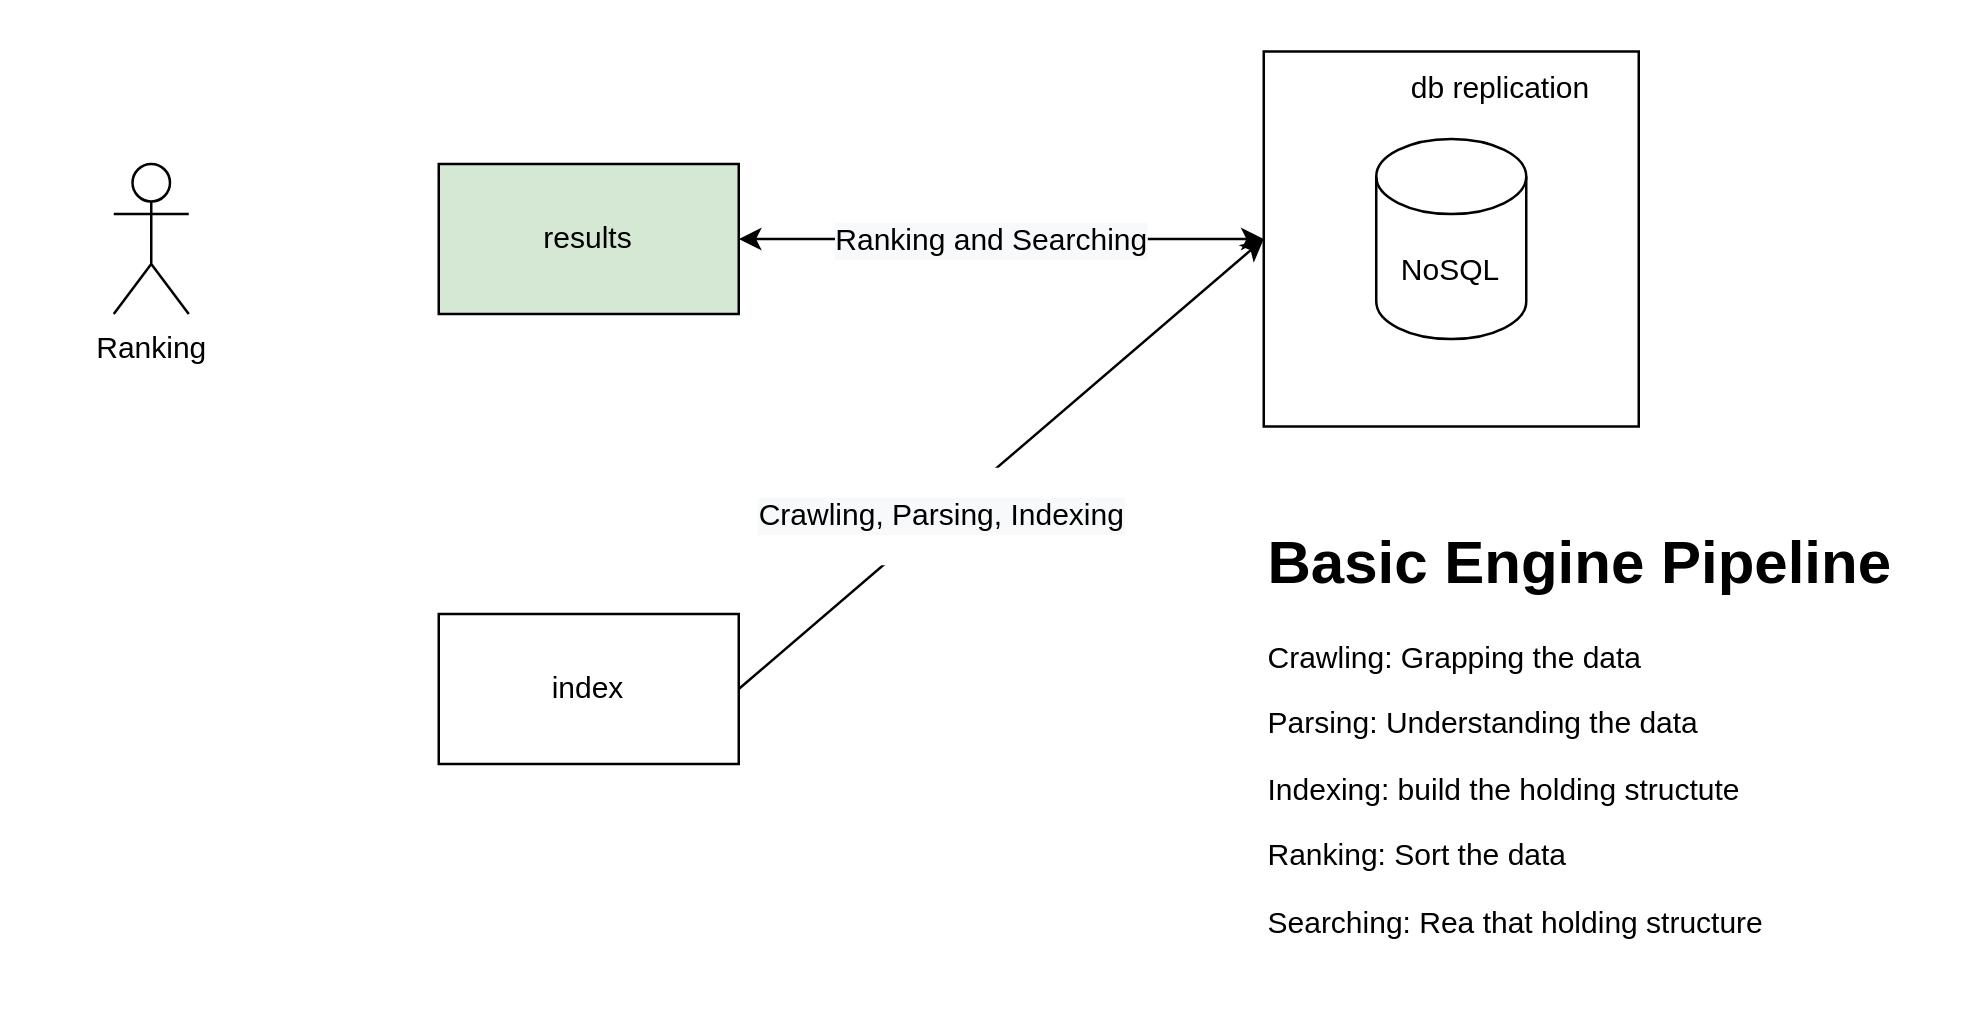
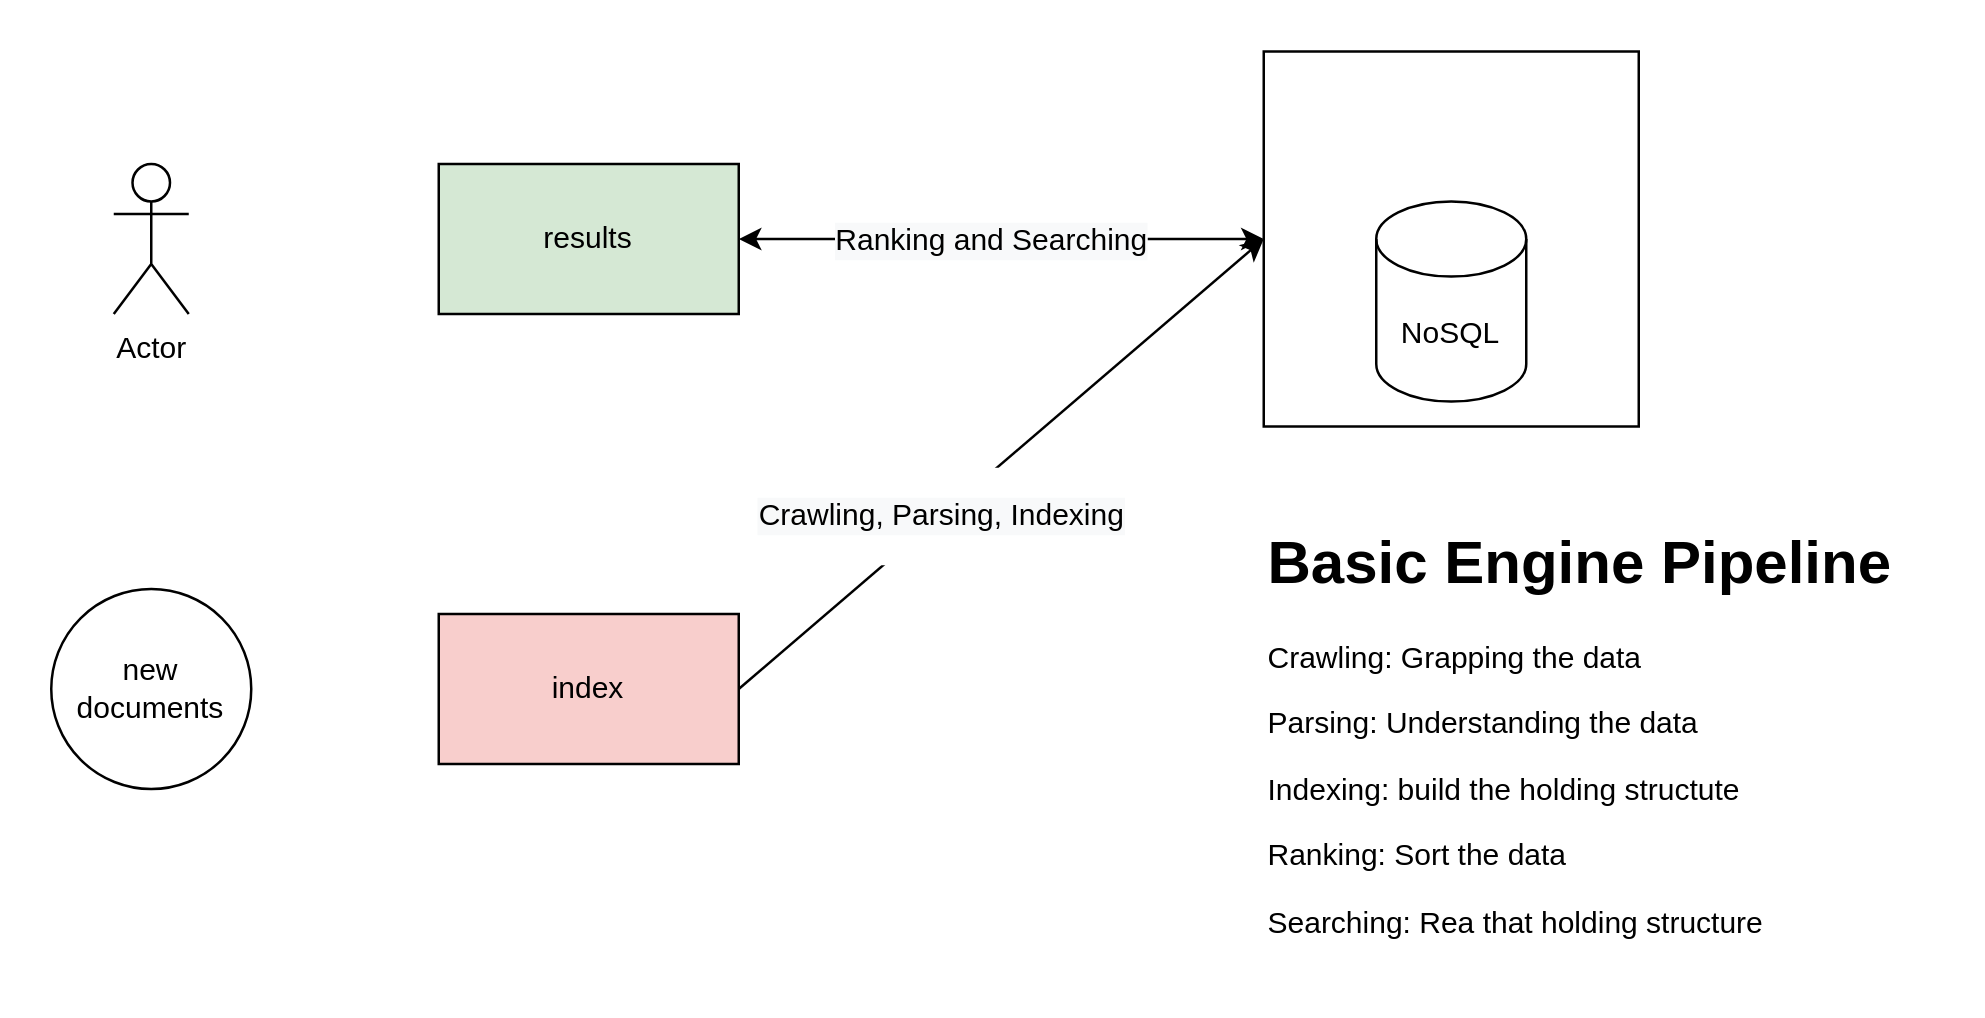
node "db replication": removed
node "NoSQL": moved (1451, 239) -> (1451, 301)
node "Ranking": label "Ranking" -> "Actor"
node "new documents": added
node "index": fillcolor #ffffff -> #f8cecc
